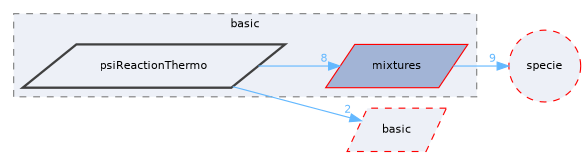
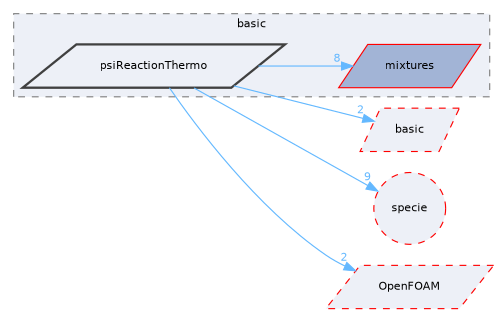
edge "mixtures" -> "specie": now "psiReactionThermo" -> "specie"
node "OpenFOAM": added
